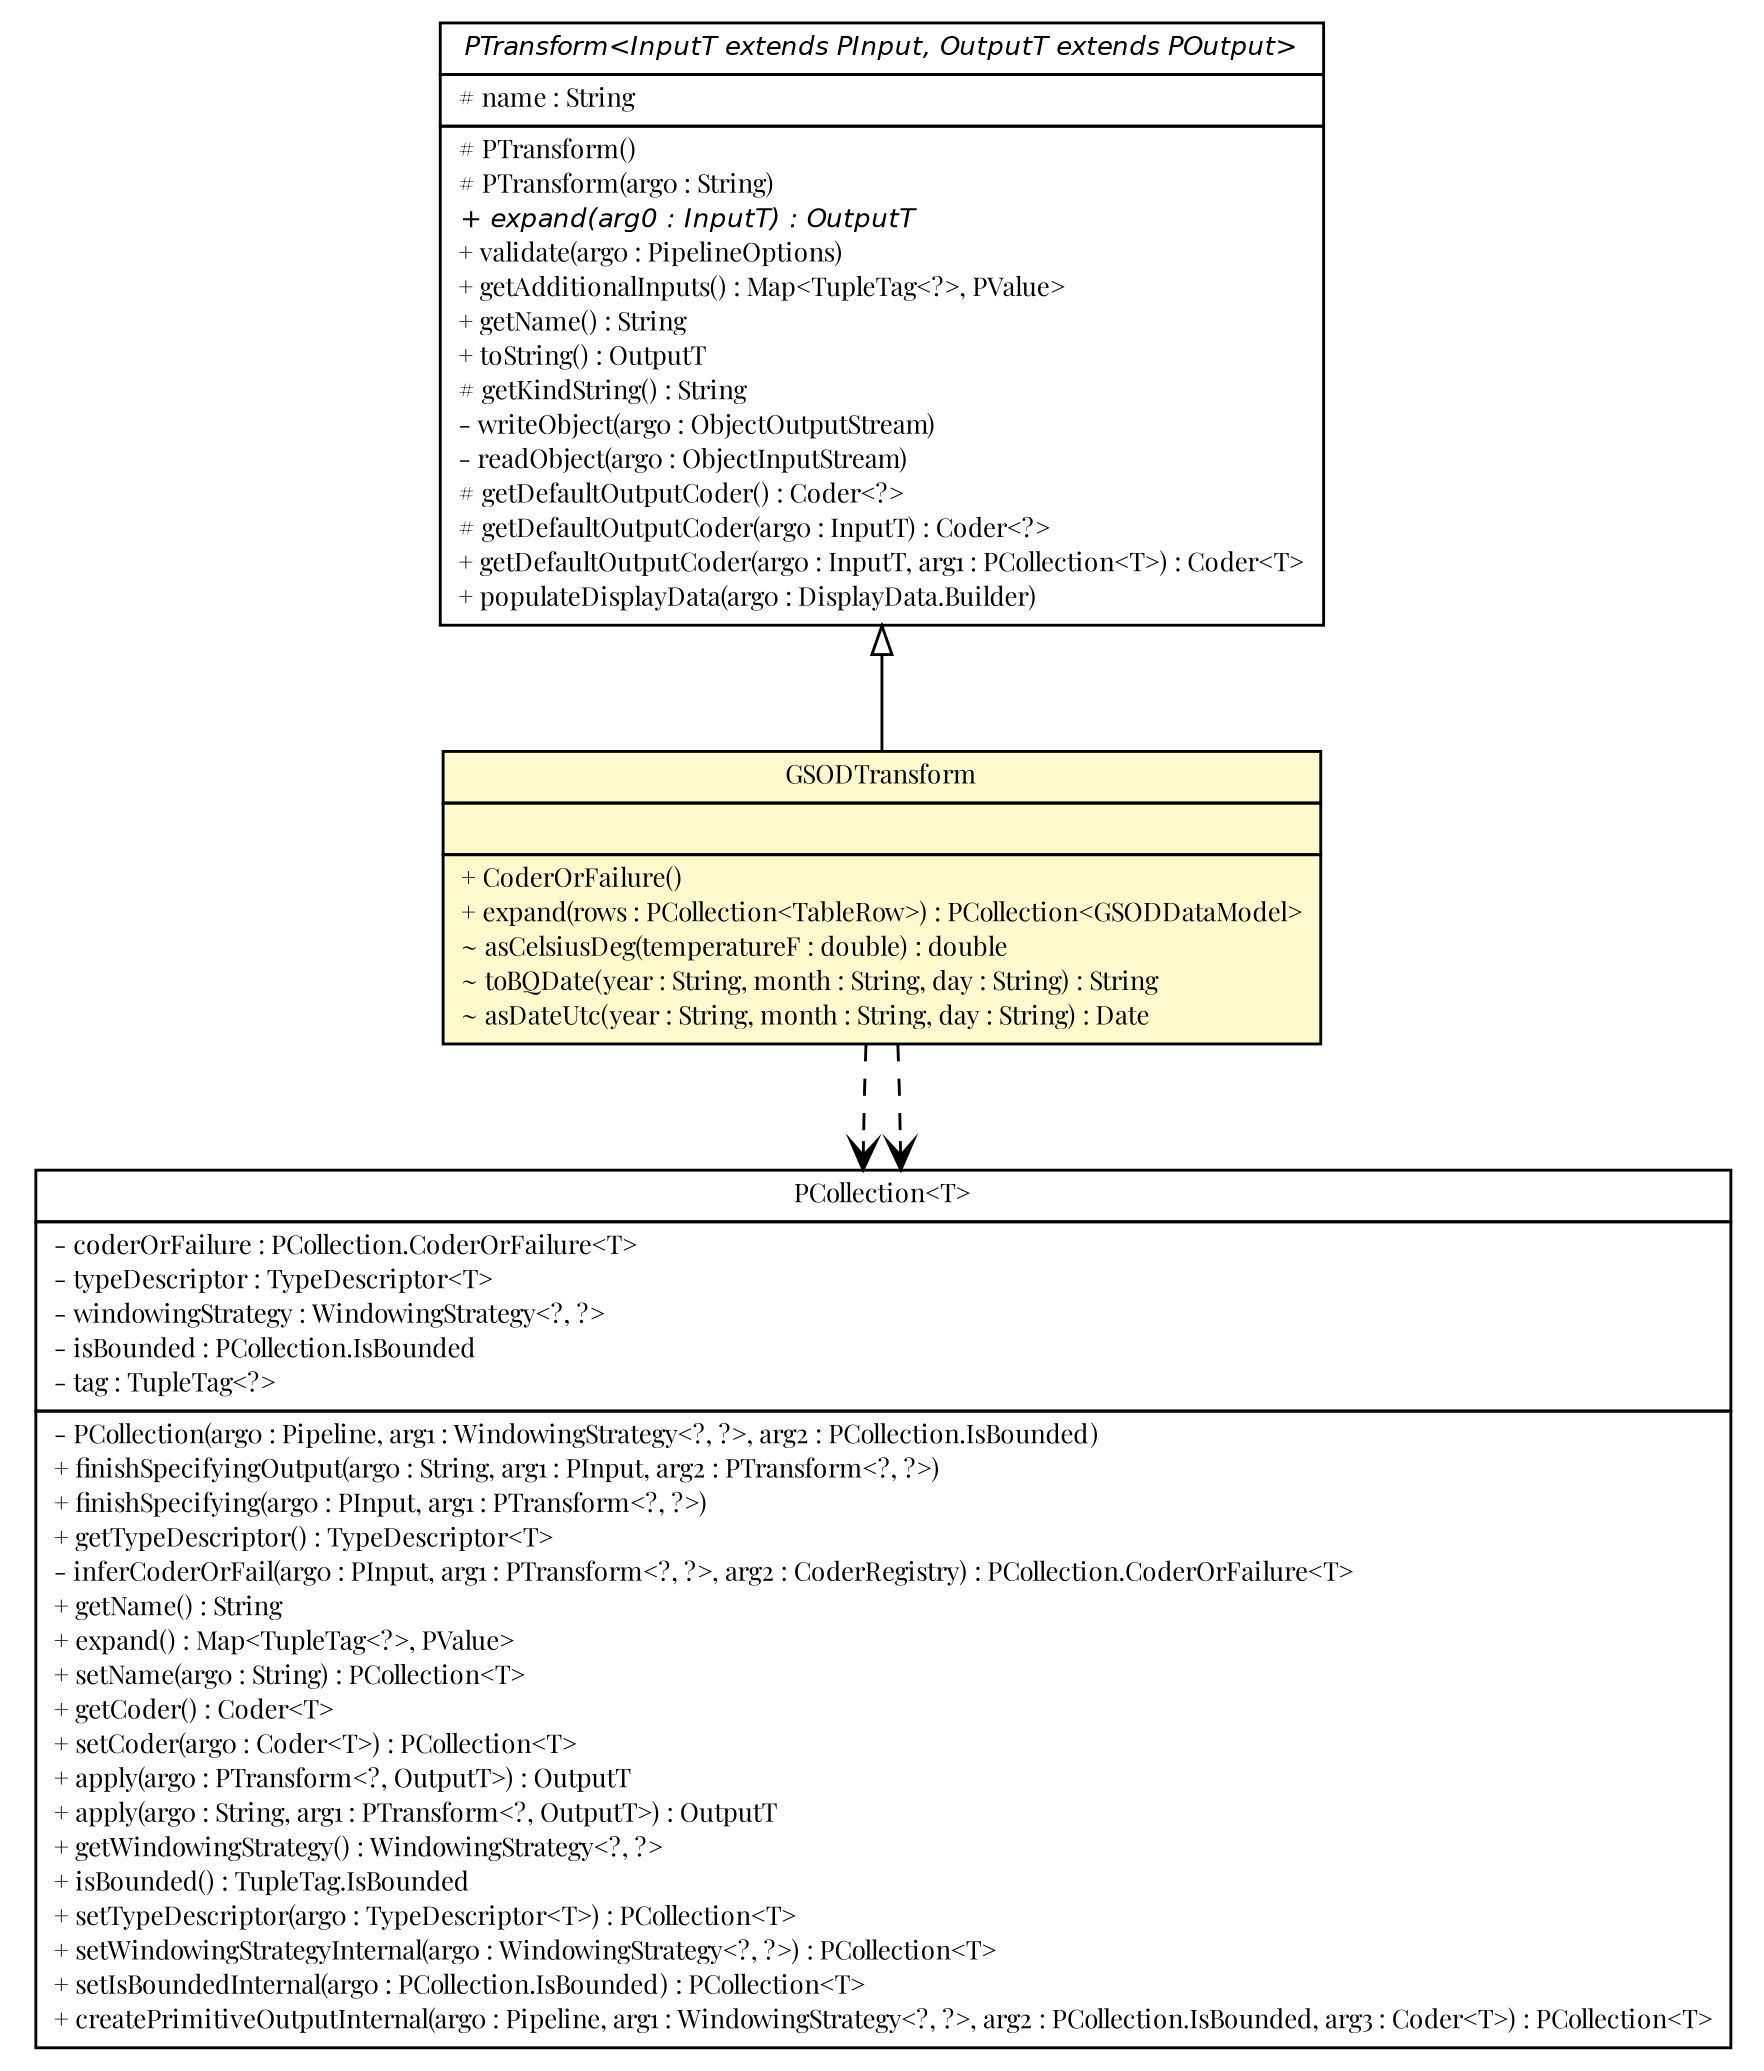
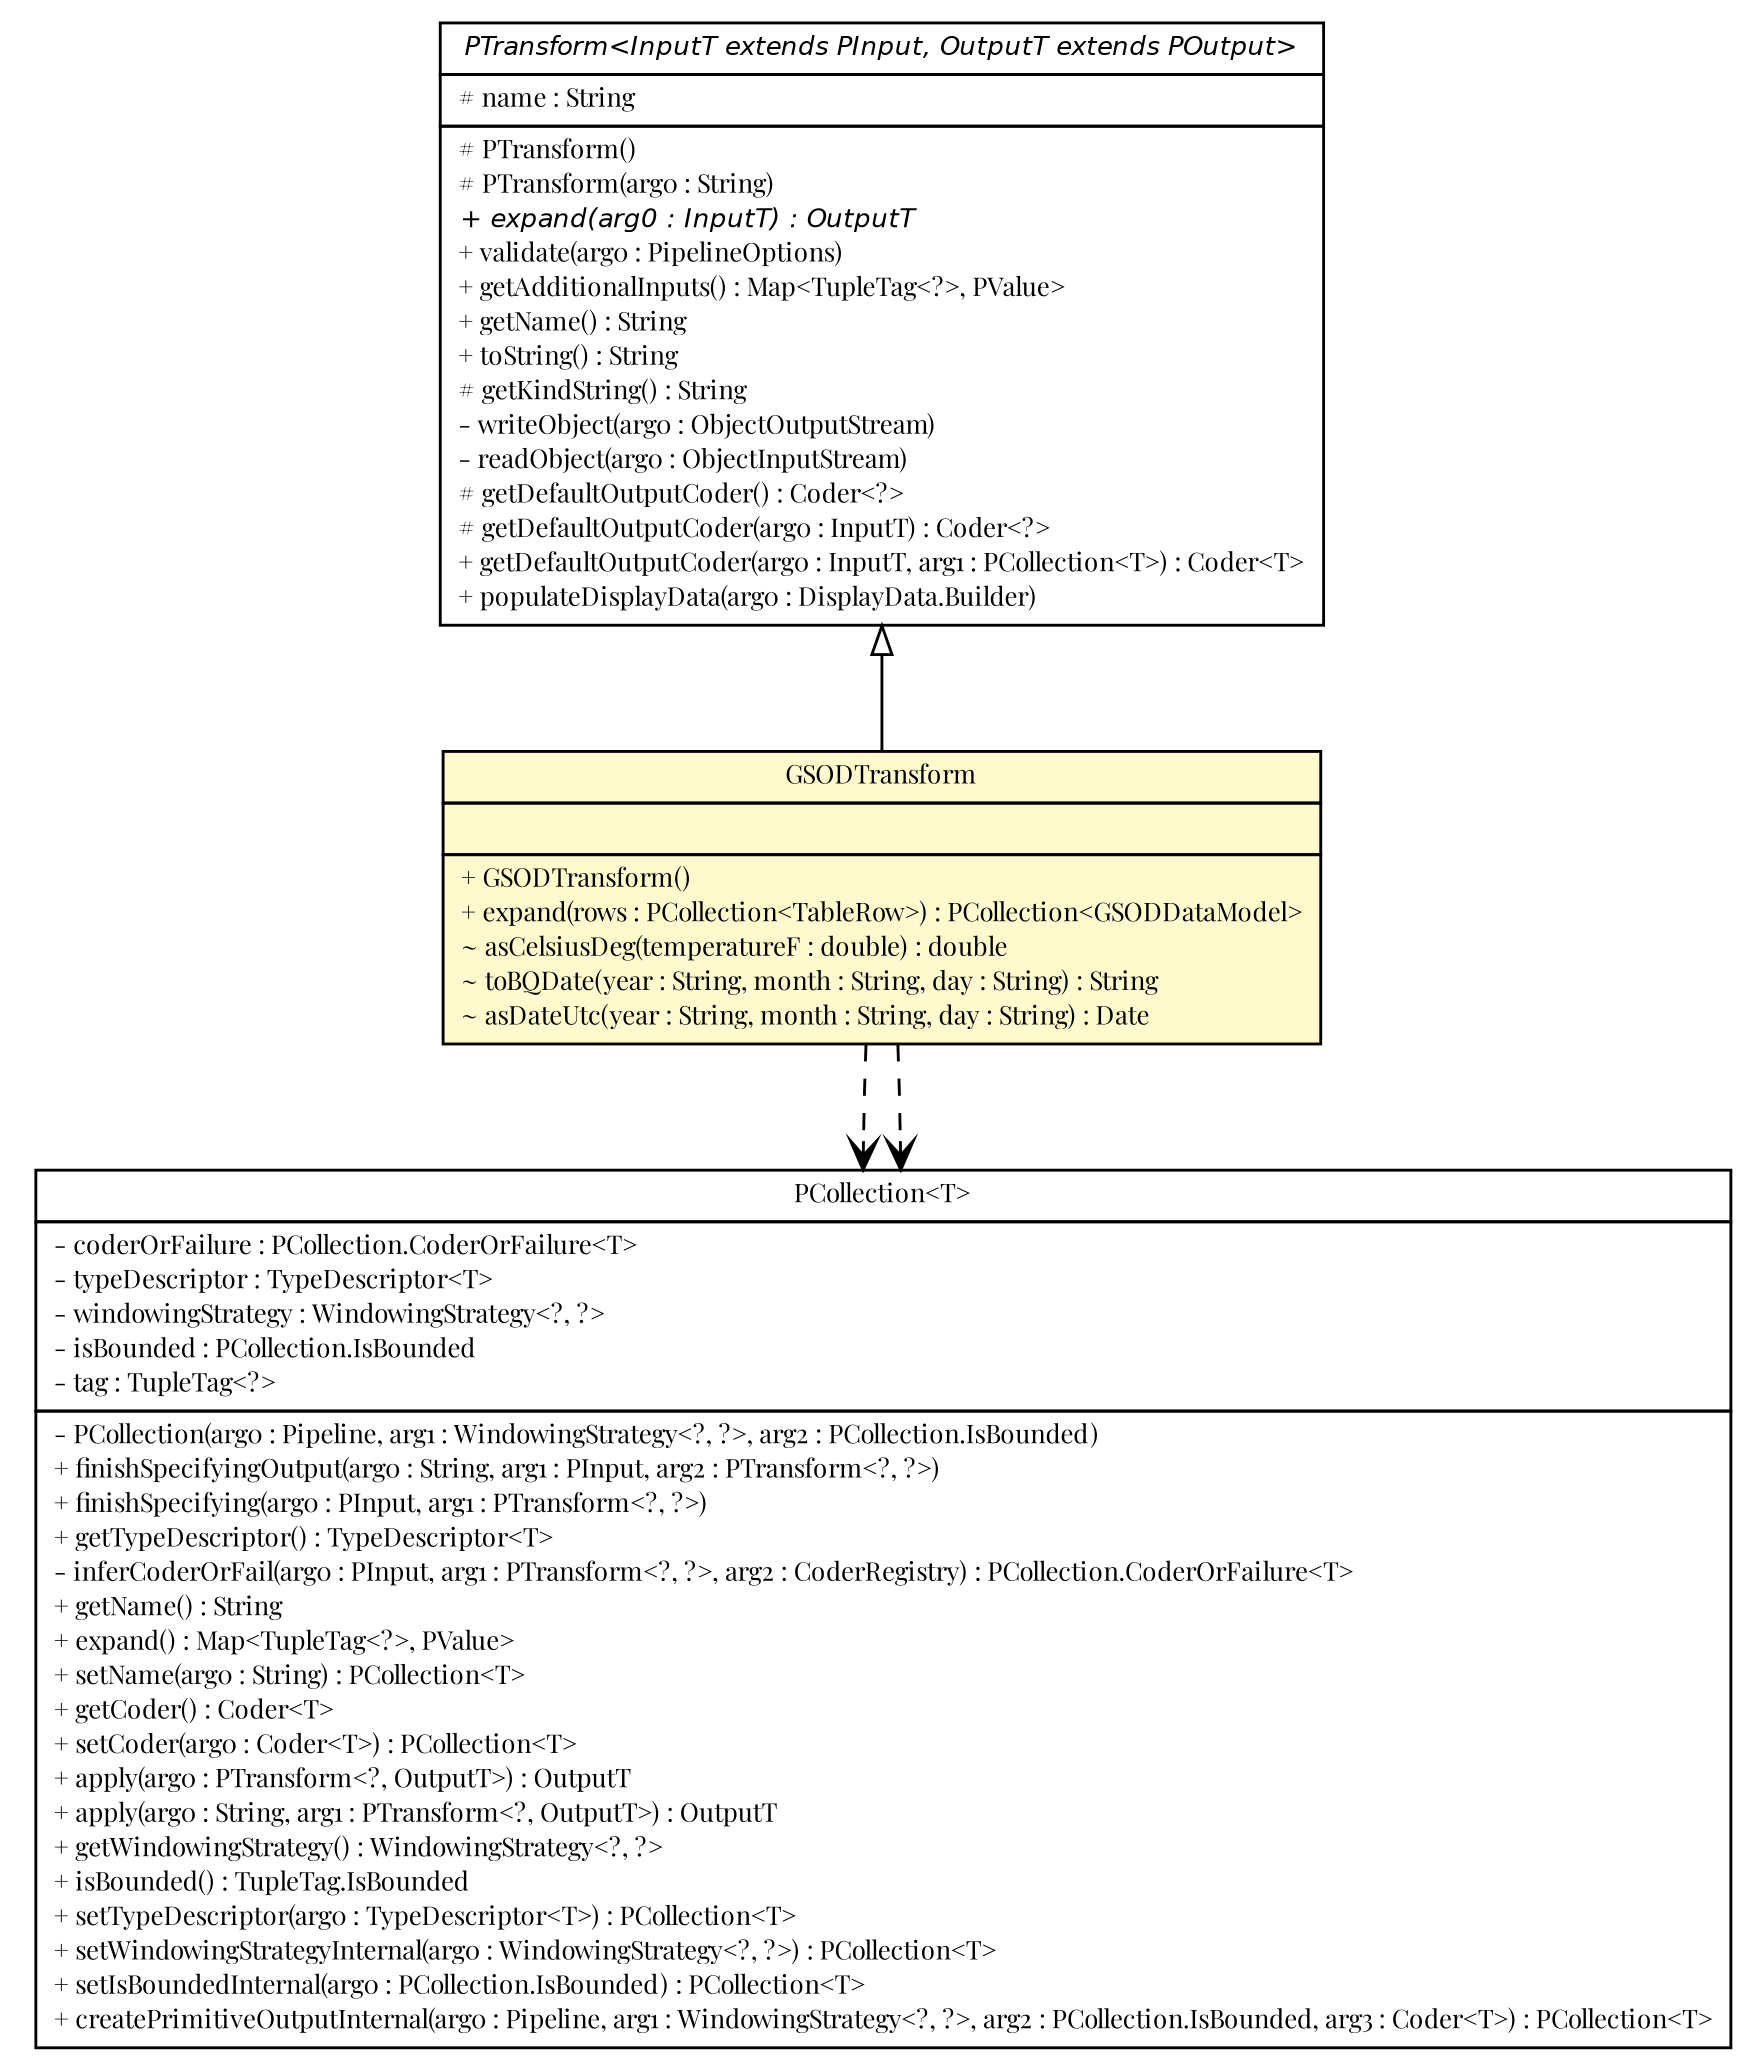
node "PTransform<InputT extends PInput, OutputT extends POutput>": text "+ toString() : OutputT" -> "+ toString() : String"
node "GSODTransform": text "+ CoderOrFailure()" -> "+ GSODTransform()"
